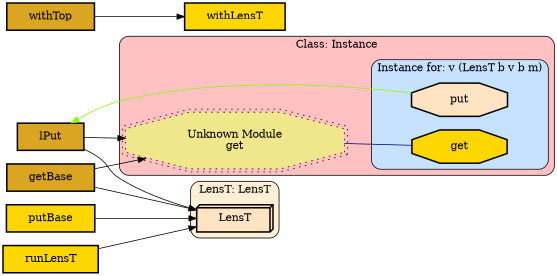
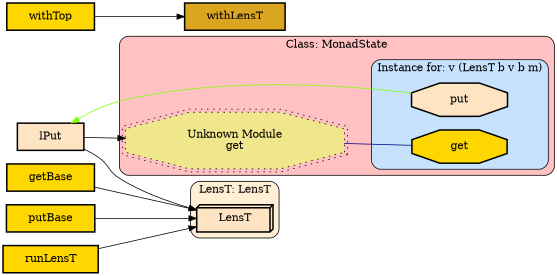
node "withTop": fillcolor goldenrod -> gold
node "withLensT": fillcolor gold -> goldenrod
cluster "Class: Instance": label "Class: Instance" -> "Class: MonadState"
node "lPut": fillcolor goldenrod -> bisque
edge "getBase" -> "Unknown Module get": removed
node "getBase": fillcolor goldenrod -> gold
